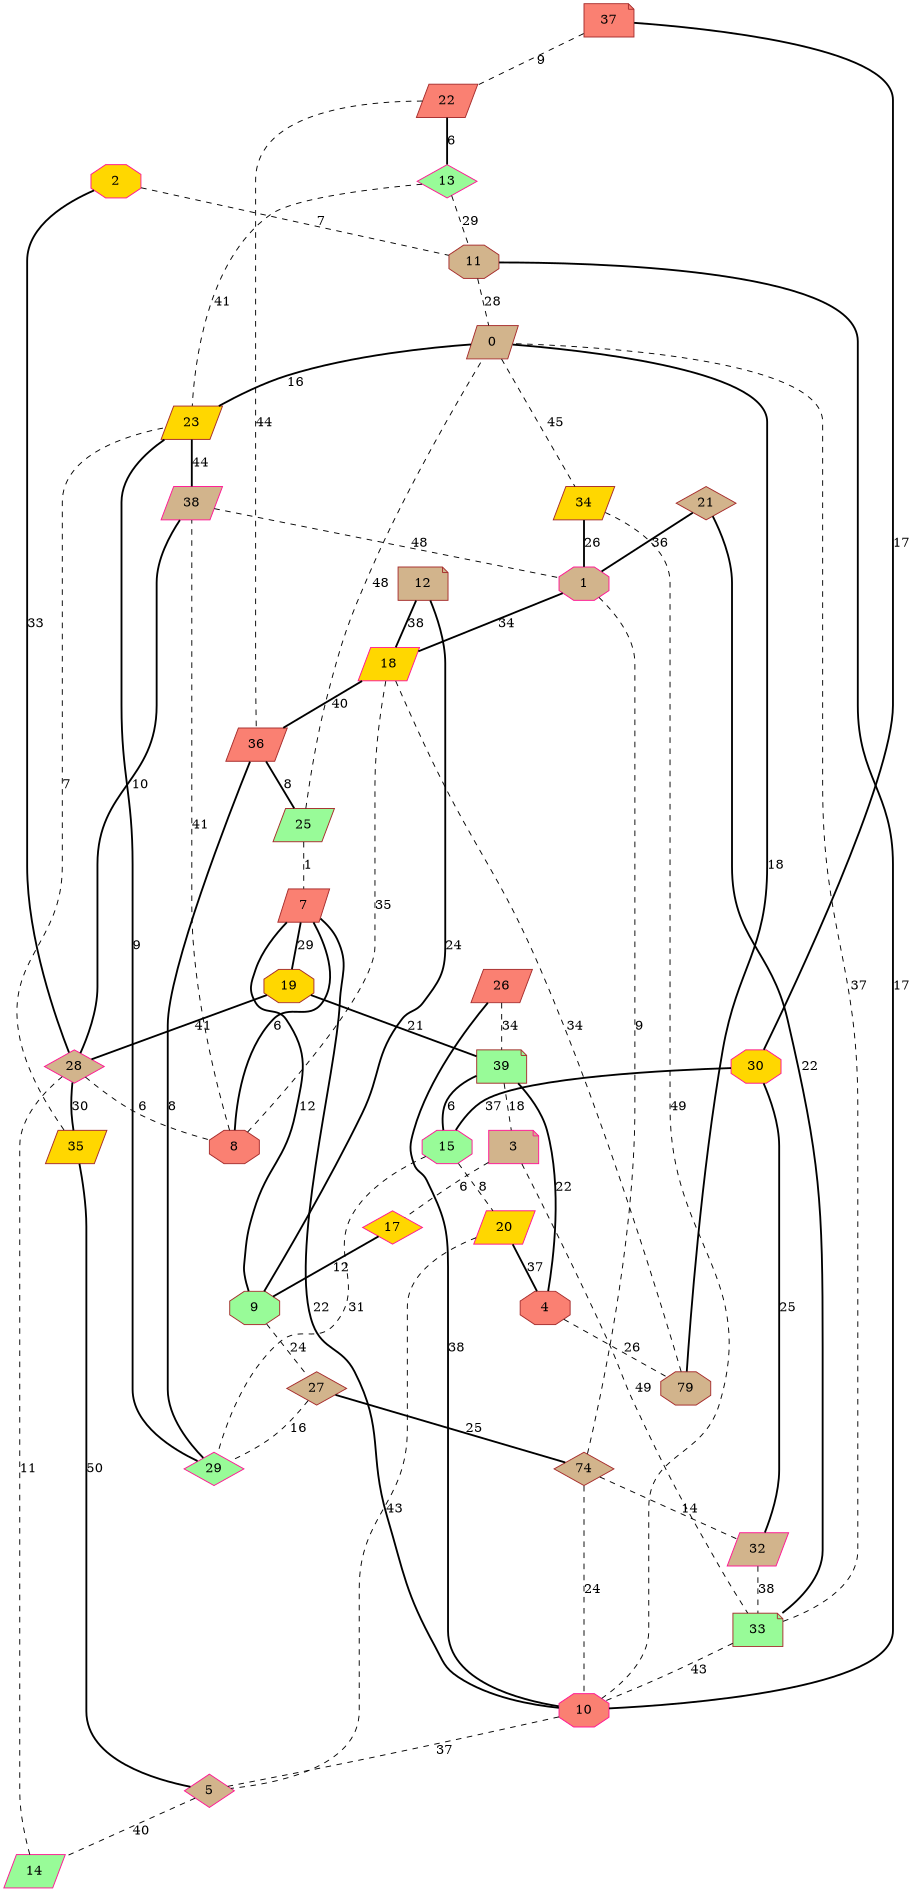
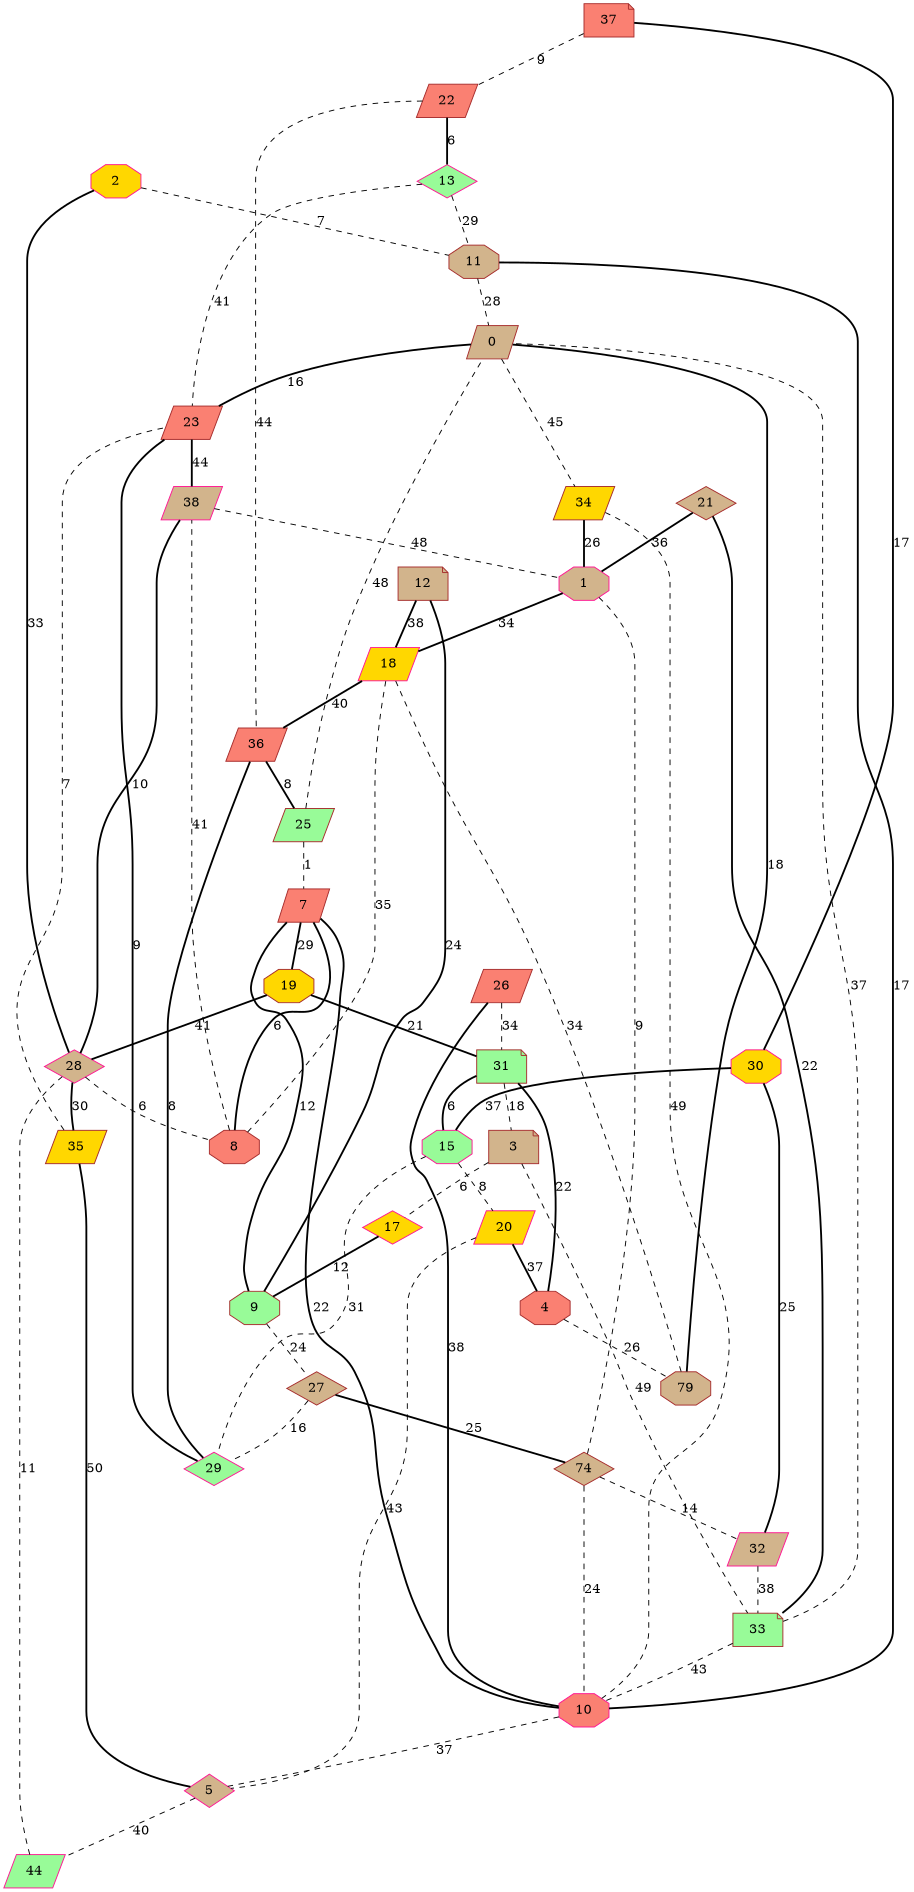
node "23": fillcolor gold -> salmon
node "39": label "39" -> "31"
node "3": color deeppink -> brown
node "14": label "14" -> "44"
